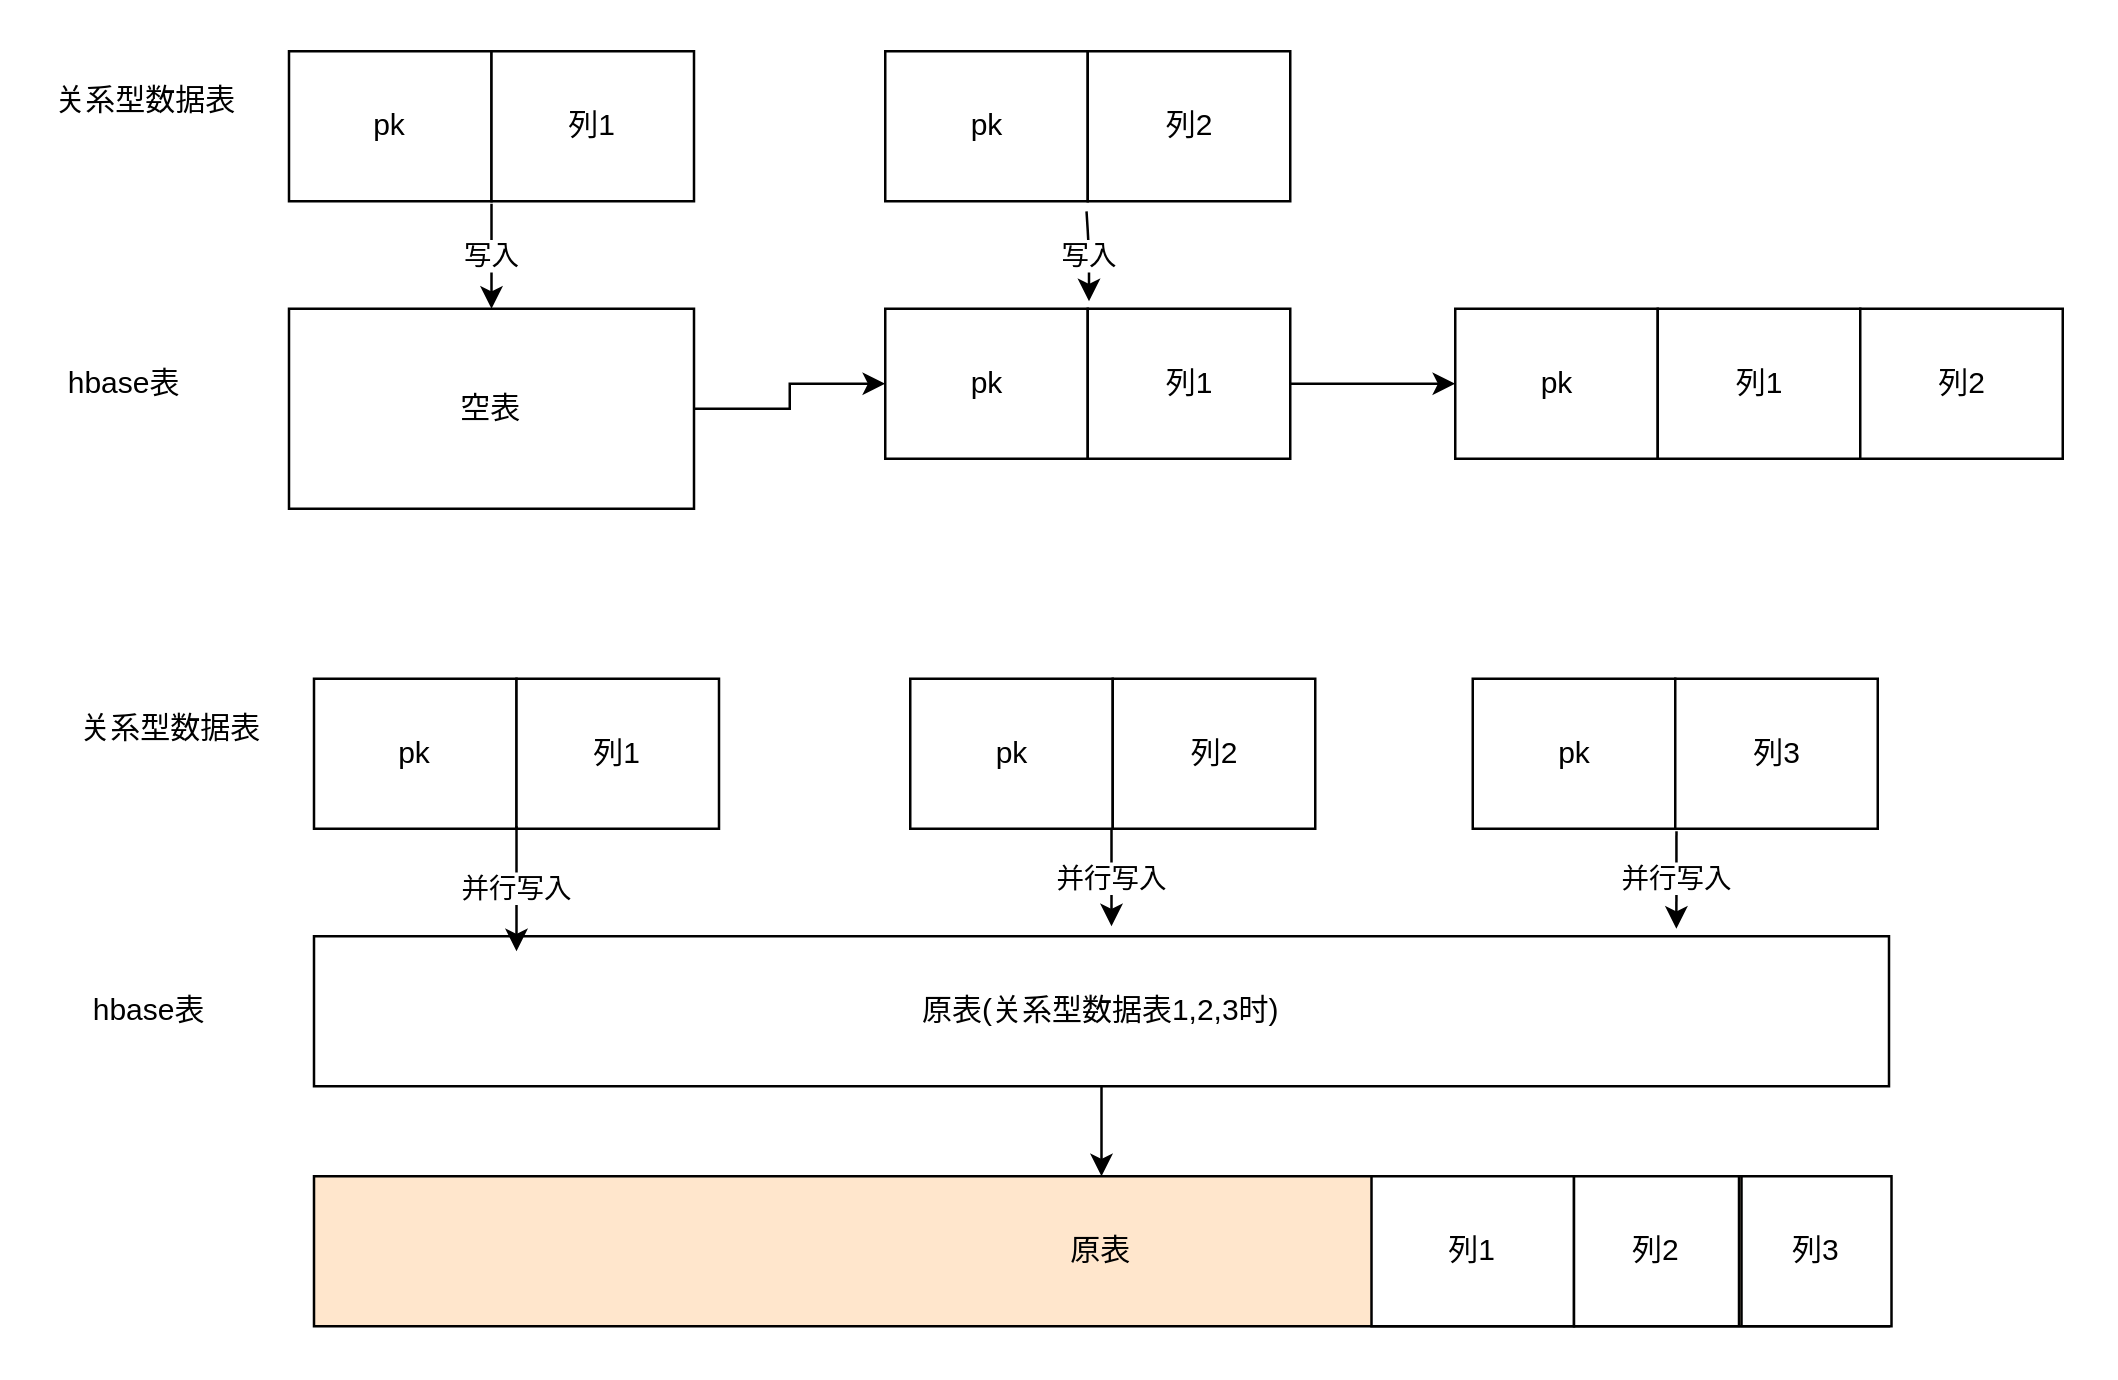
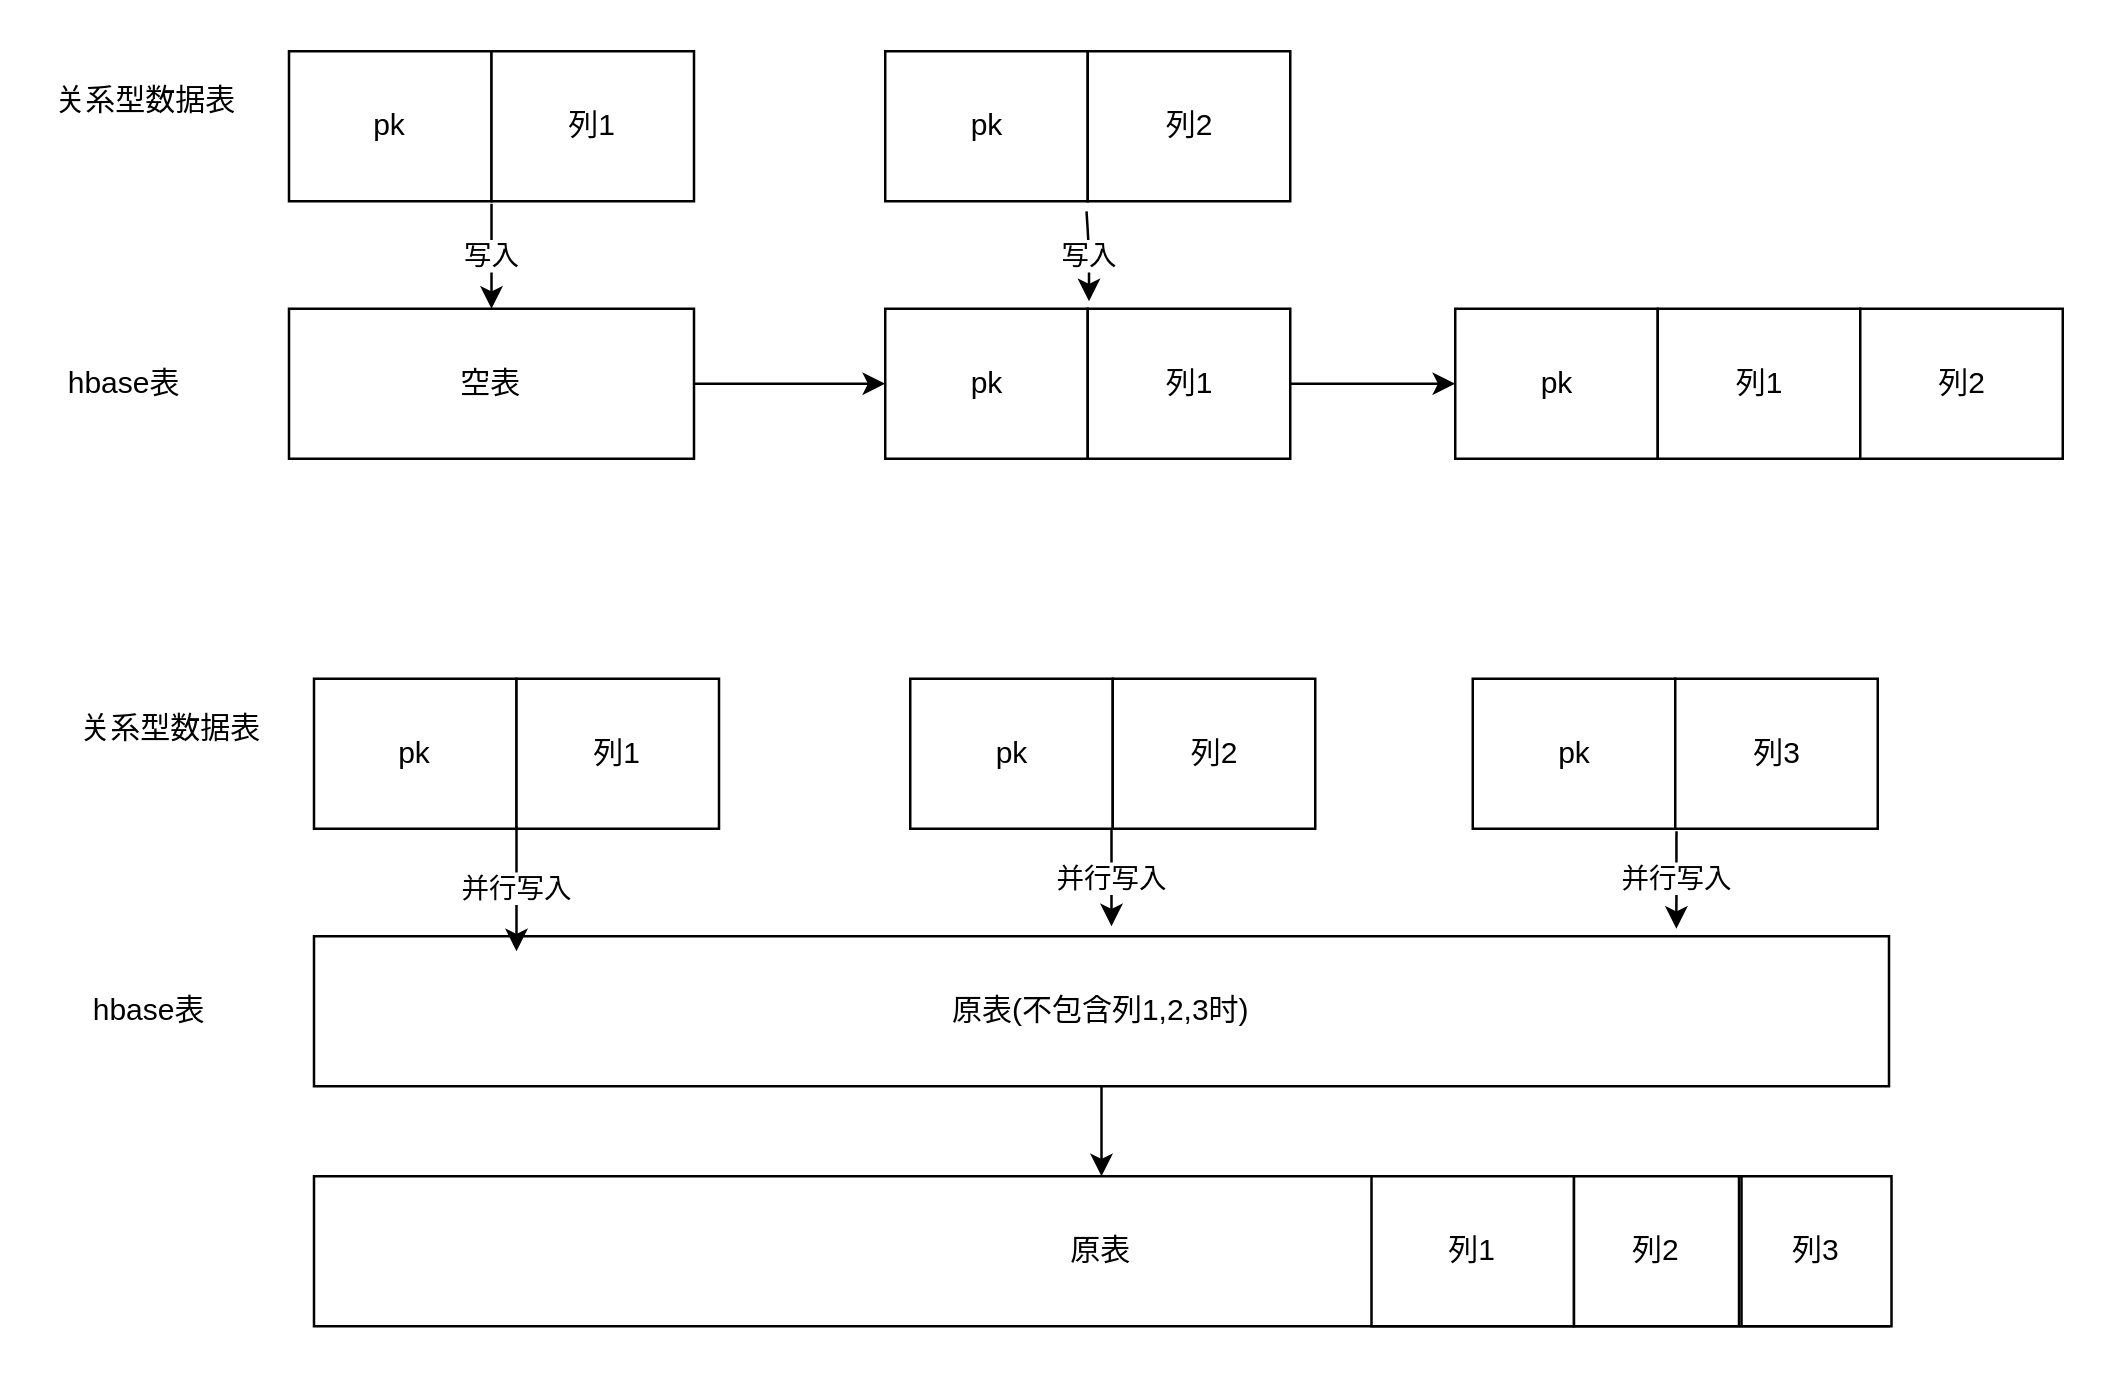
node "空表": size 405x200 -> 405x150
node "原表(关系型数据表1,2,3时)": label "原表(关系型数据表1,2,3时)" -> "原表(不包含列1,2,3时)"
node "原表": fillcolor #ffe6cc -> #ffffff
